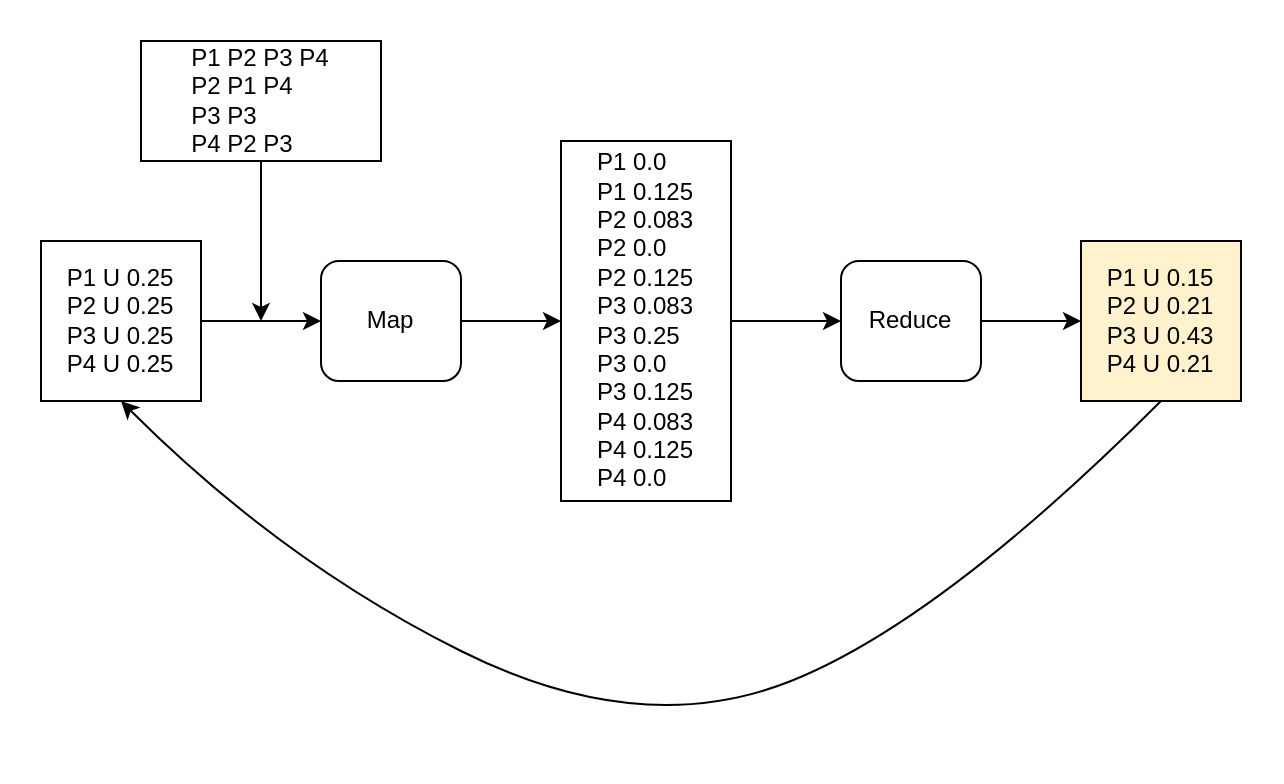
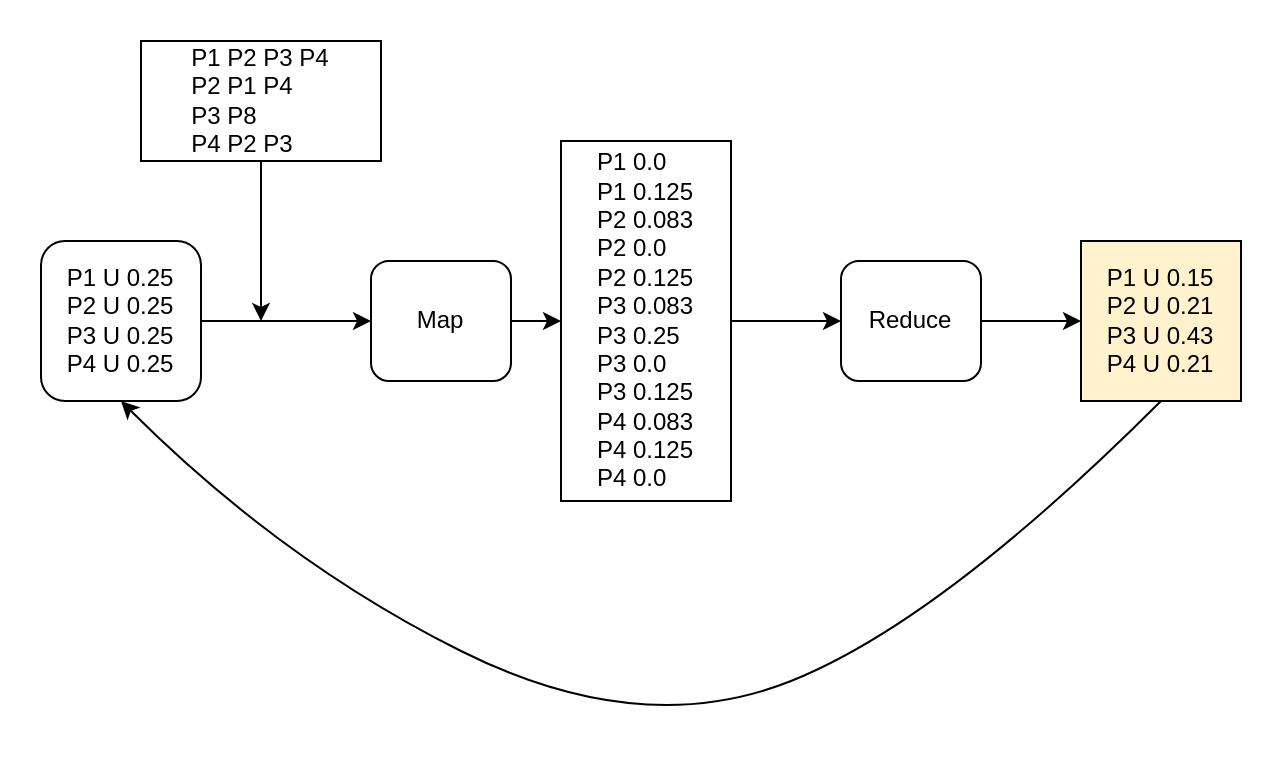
node "P1 P2 P3 P4 P2 P1 P4 P3 P3 P4 P2 P3": label "P1 P2 P3 P4 P2 P1 P4 P3 P3 P4 P2 P3" -> "P1 P2 P3 P4 P2 P1 P4 P3 P8 P4 P2 P3"
node "P1 U 0.25 P2 U 0.25 P3 U 0.25 P4 U 0.25": shape rectangle -> rounded rectangle
node "Map": moved (391, 321) -> (441, 321)
